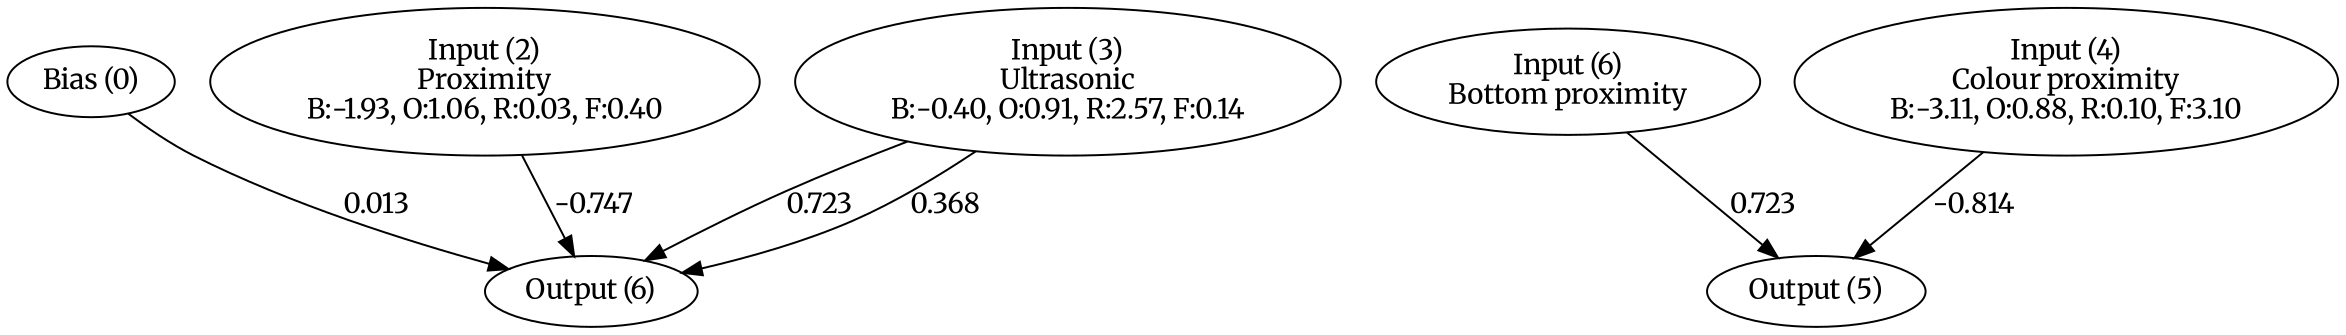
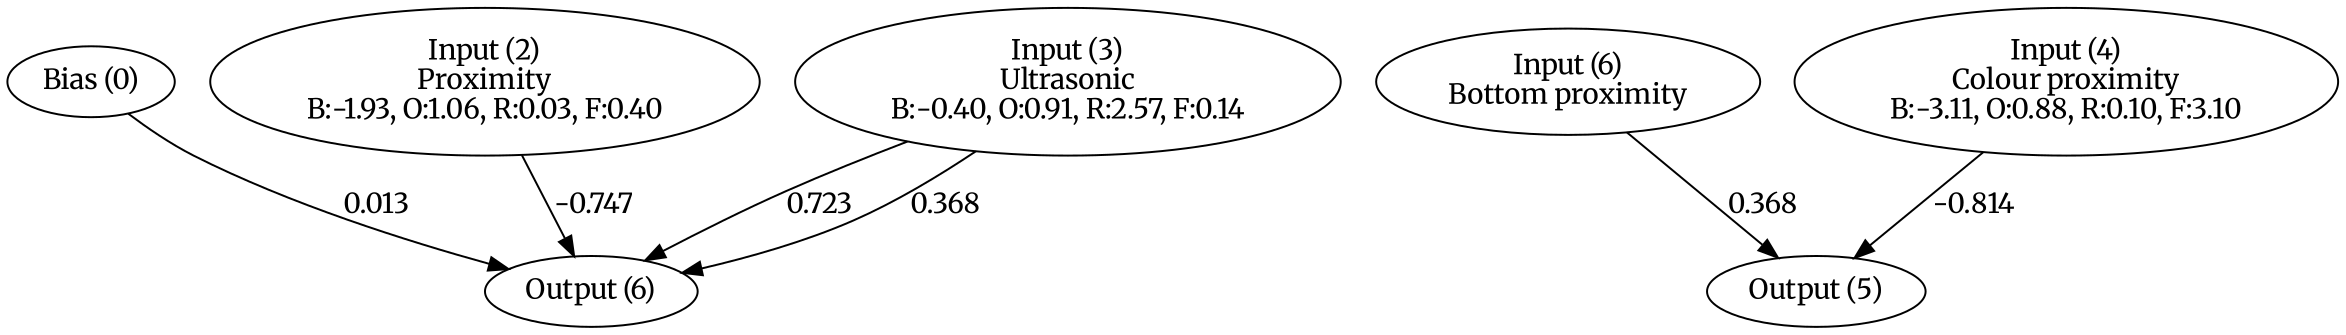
edge "Input (6) Bottom proximity" -> "Output (5)": label "0.723" -> "0.368"
